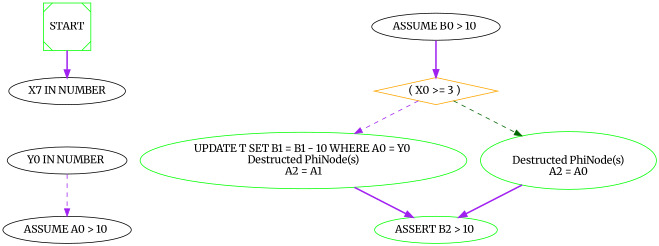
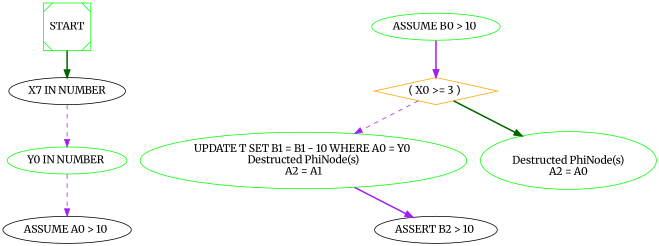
node "ASSUME B0 > 10": color black -> green
edge "START" -> "X7 IN NUMBER": color purple -> darkgreen
edge "( X0 >= 3 )" -> "Destructed PhiNode(s) A2 = A0": style dashed -> bold
edge "X7 IN NUMBER" -> "Y0 IN NUMBER": added
node "Y0 IN NUMBER": color black -> green
edge "Destructed PhiNode(s) A2 = A0" -> "ASSERT B2 > 10": removed
node "ASSERT B2 > 10": color green -> black
